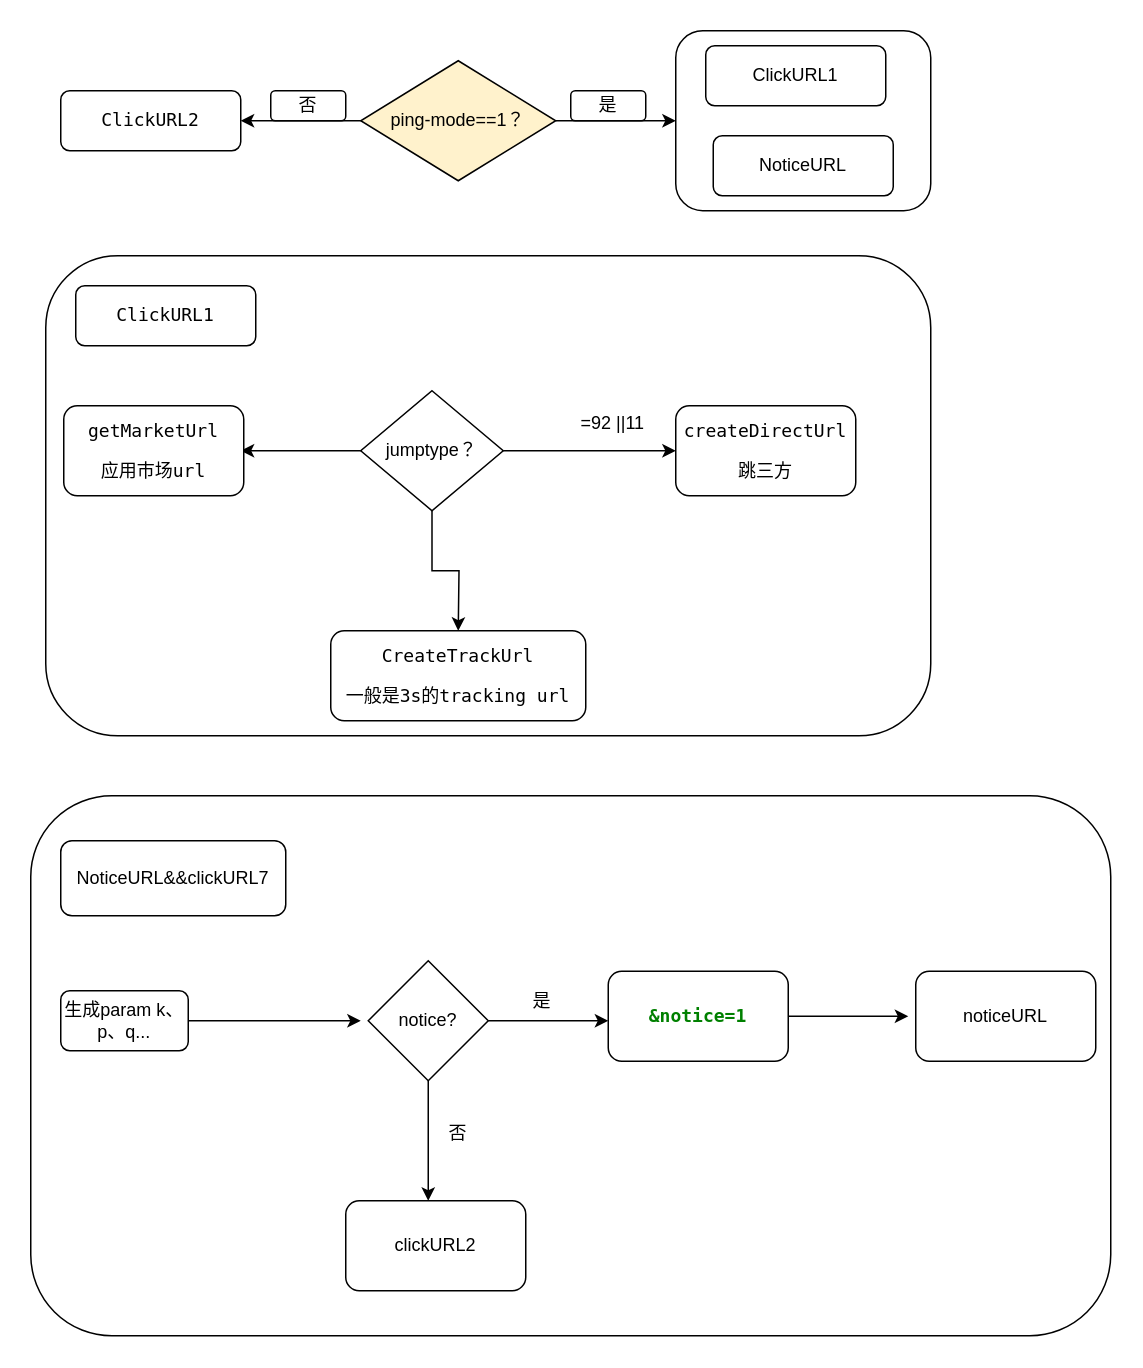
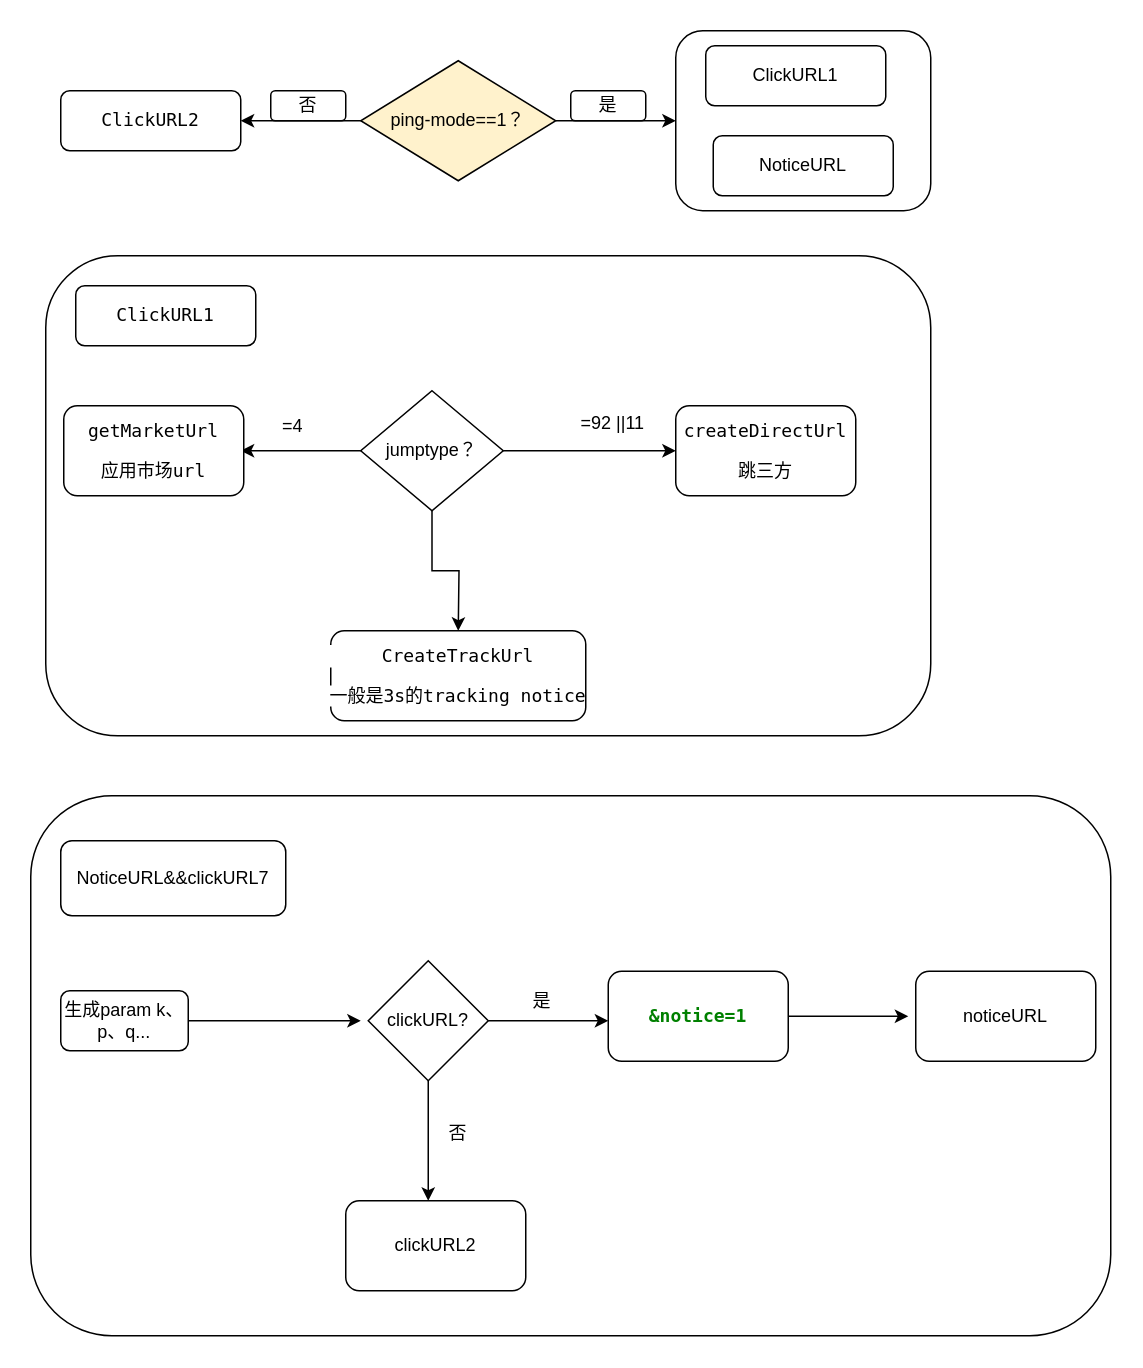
node "=4": added
node "CreateTrackUrl一般是3s的tracking url": label "CreateTrackUrl一般是3s的tracking url" -> "CreateTrackUrl一般是3s的tracking notice"
node "notice?": label "notice?" -> "clickURL?"
